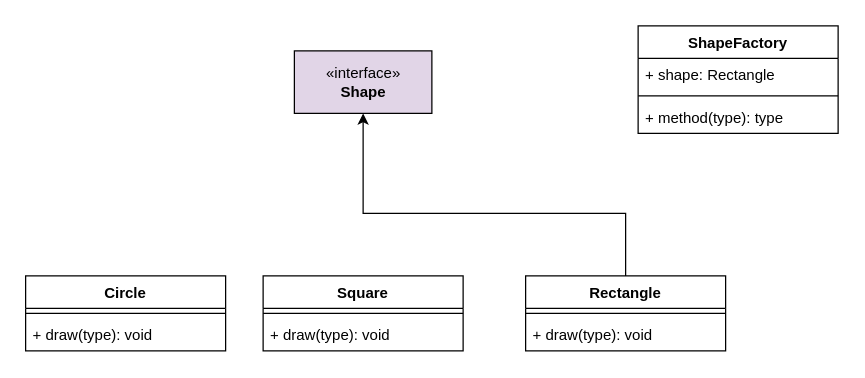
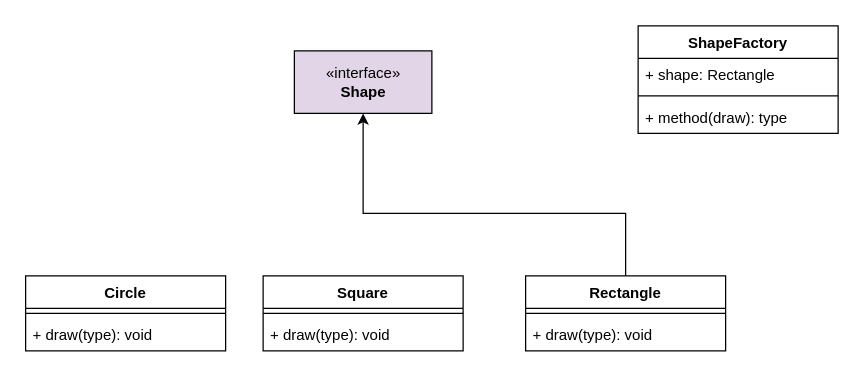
node "+ method(type): type": label "+ method(type): type" -> "+ method(draw): type"
